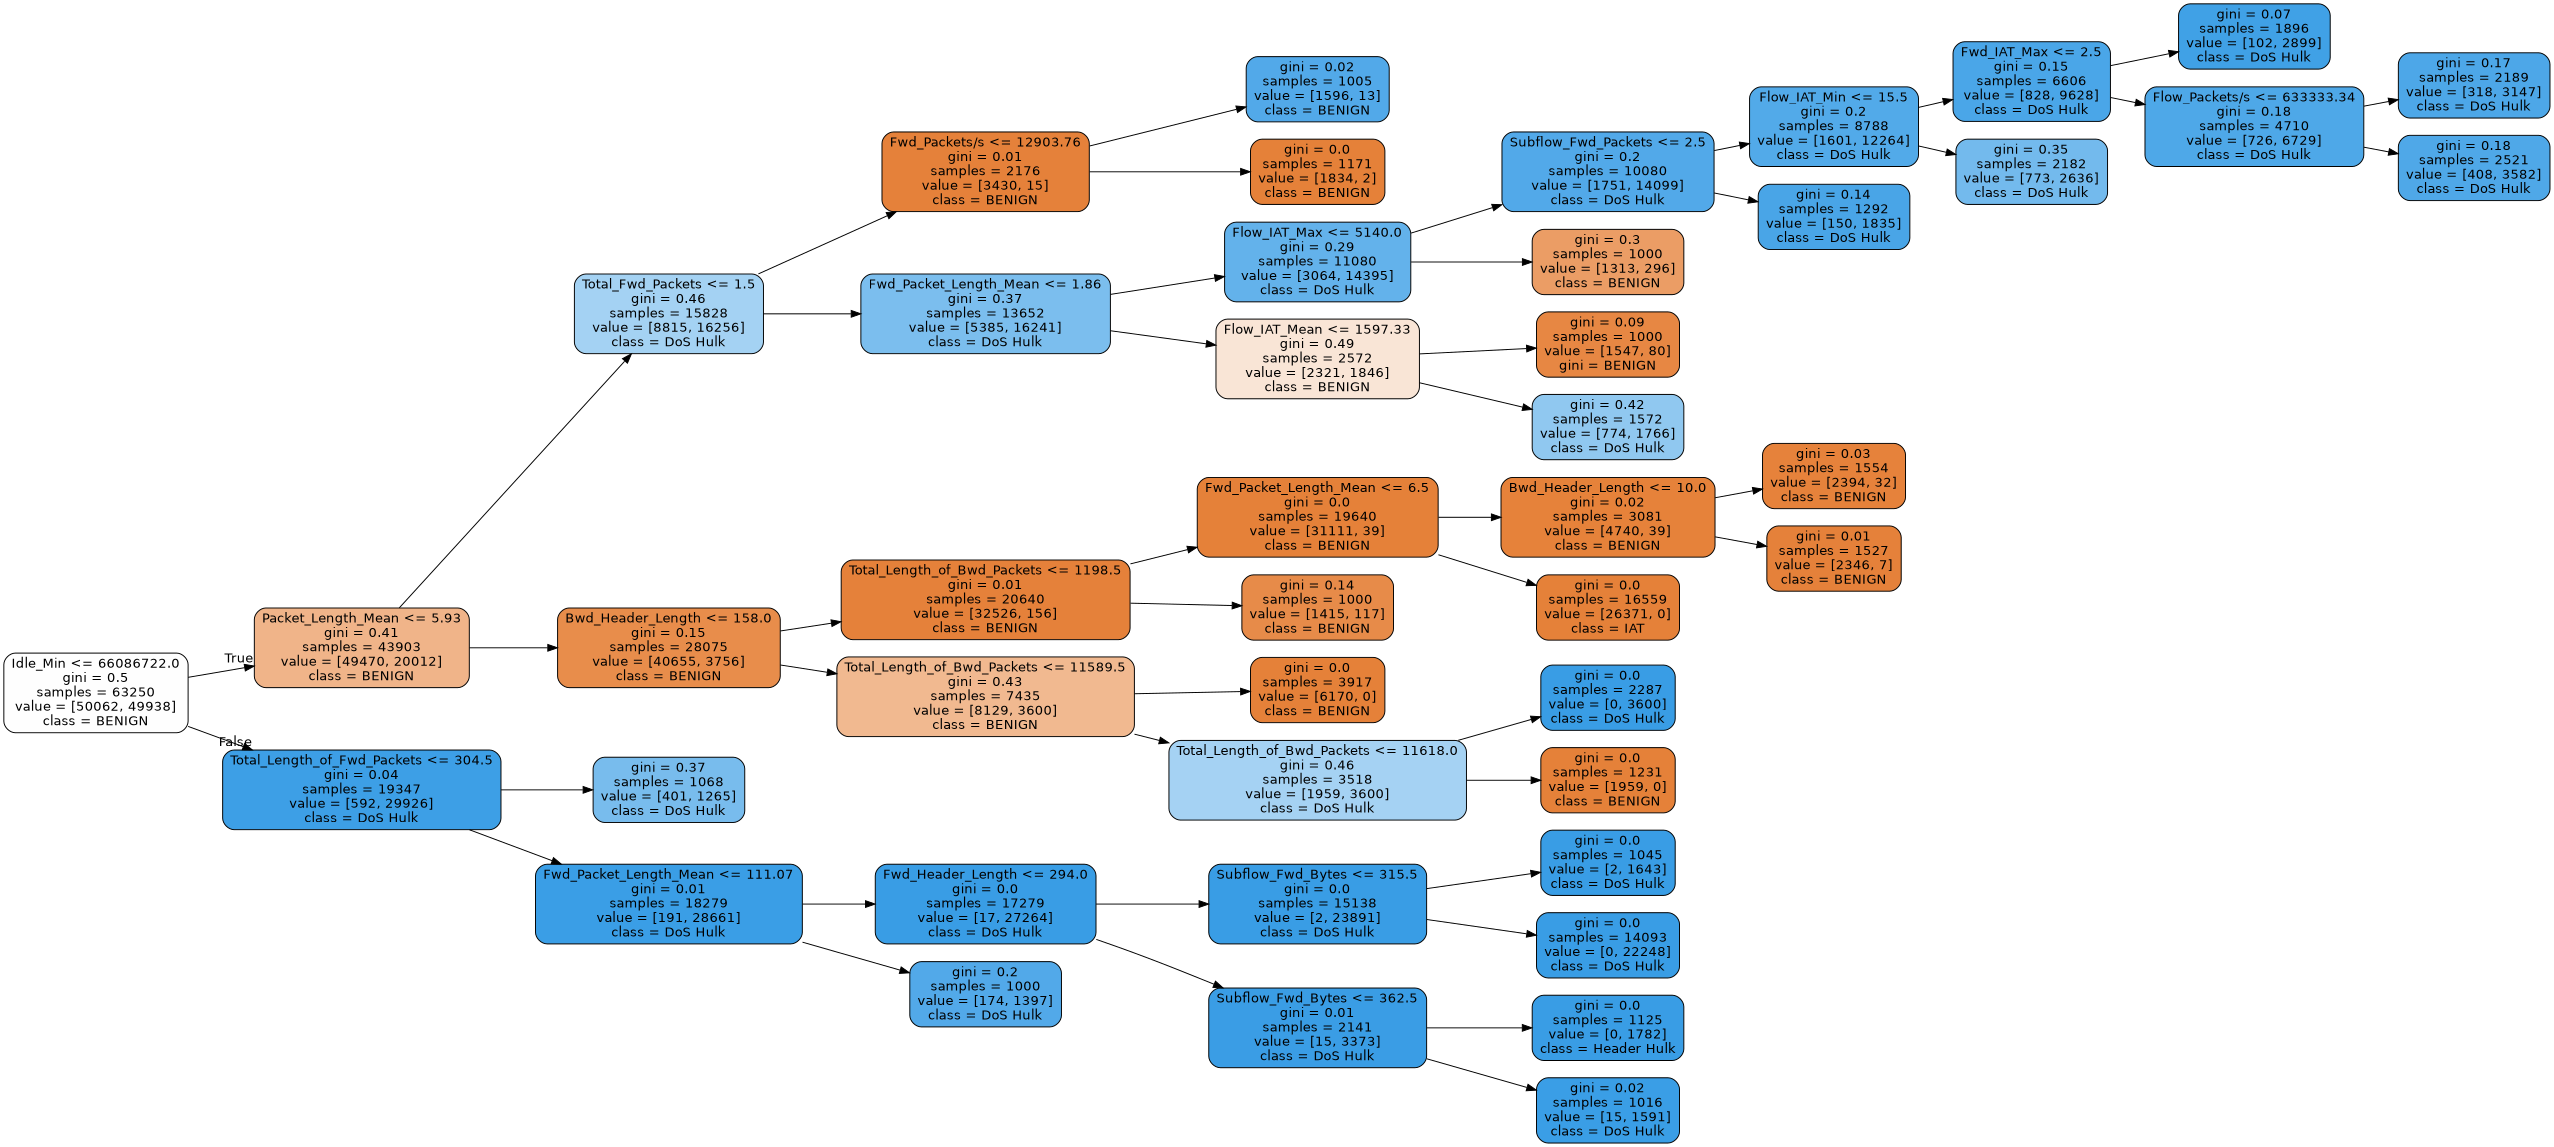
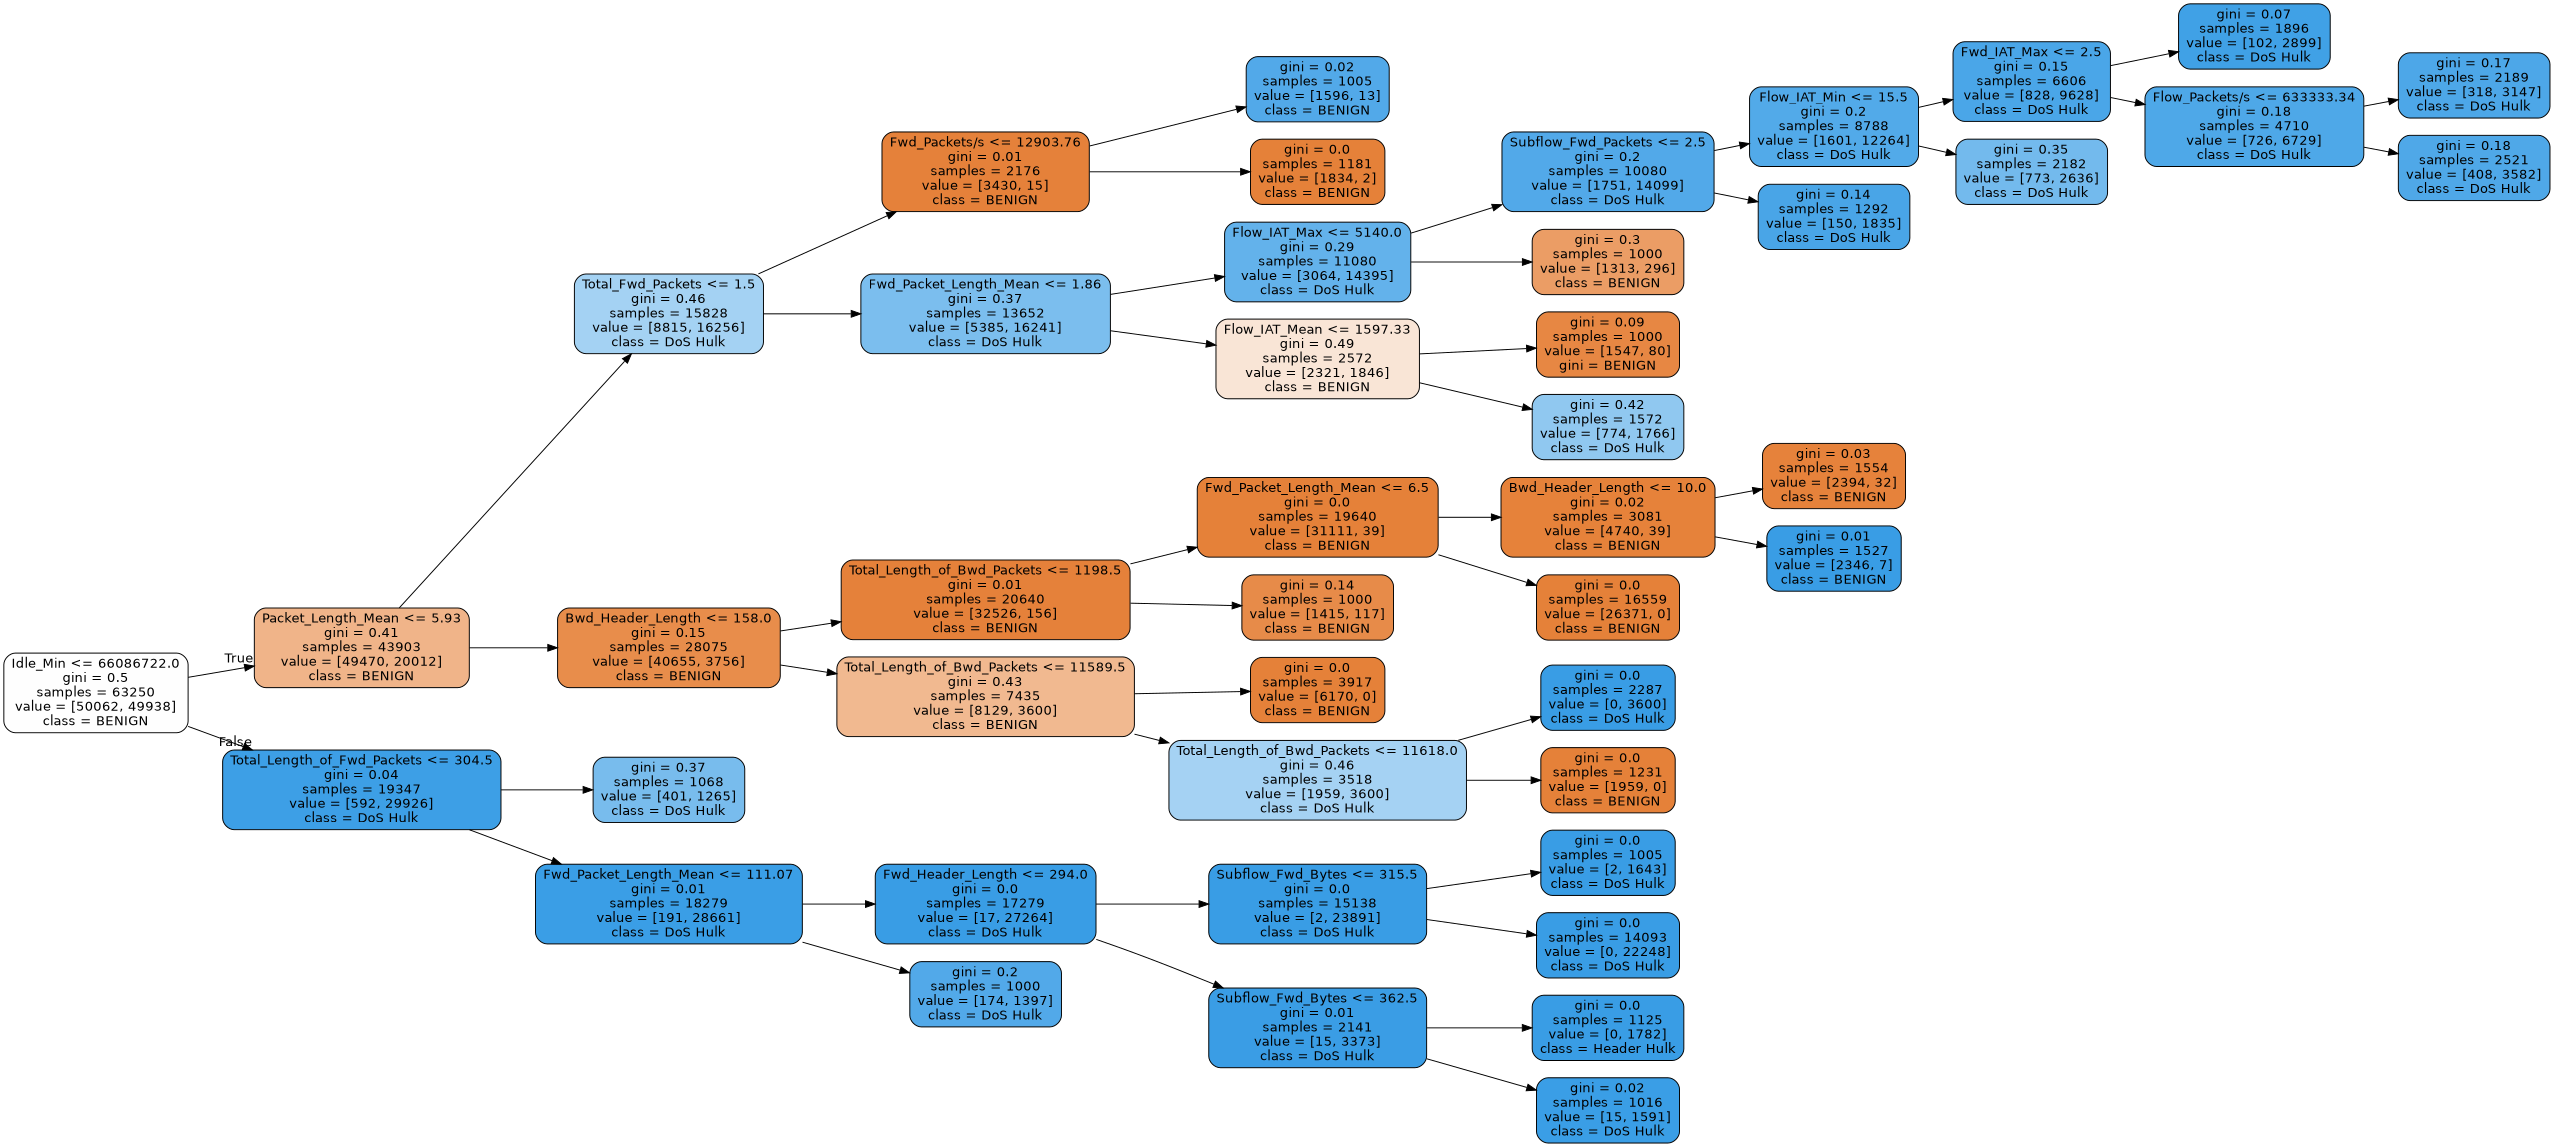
node "gini = 0.0 samples = 1171 value = [1834, 2] class = BENIGN": label "gini = 0.0 samples = 1171 value = [1834, 2] class = BENIGN" -> "gini = 0.0 samples = 1181 value = [1834, 2] class = BENIGN"
node "gini = 0.01 samples = 1527 value = [2346, 7] class = BENIGN": fillcolor #e58139fe -> #399de5ff
node "gini = 0.0 samples = 16559 value = [26371, 0] class = IAT": label "gini = 0.0 samples = 16559 value = [26371, 0] class = IAT" -> "gini = 0.0 samples = 16559 value = [26371, 0] class = BENIGN"
node "gini = 0.0 samples = 1045 value = [2, 1643] class = DoS Hulk": label "gini = 0.0 samples = 1045 value = [2, 1643] class = DoS Hulk" -> "gini = 0.0 samples = 1005 value = [2, 1643] class = DoS Hulk"
